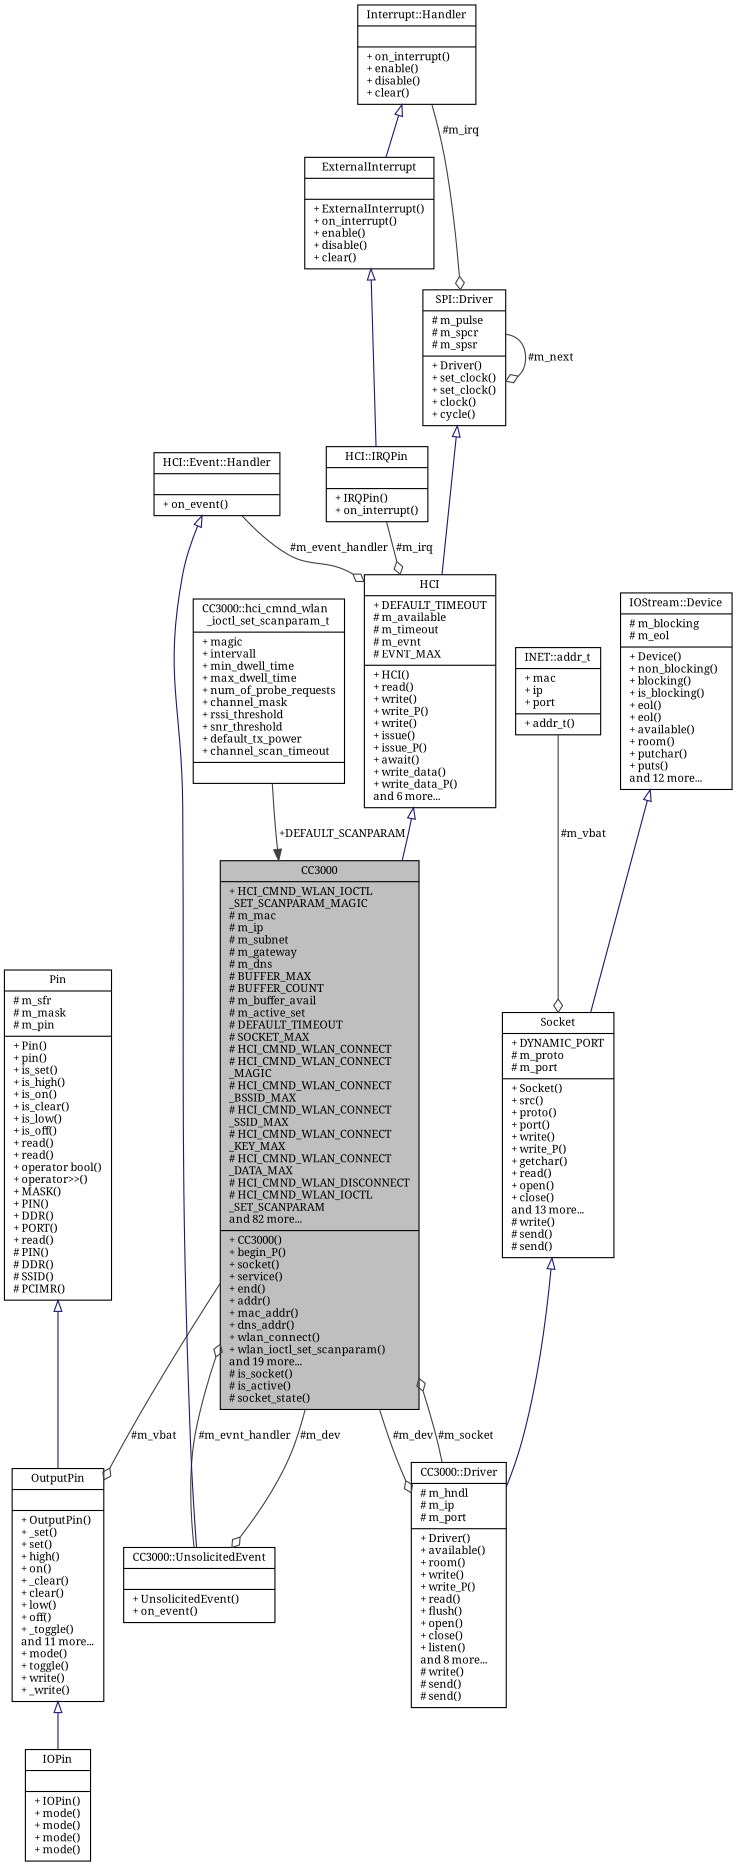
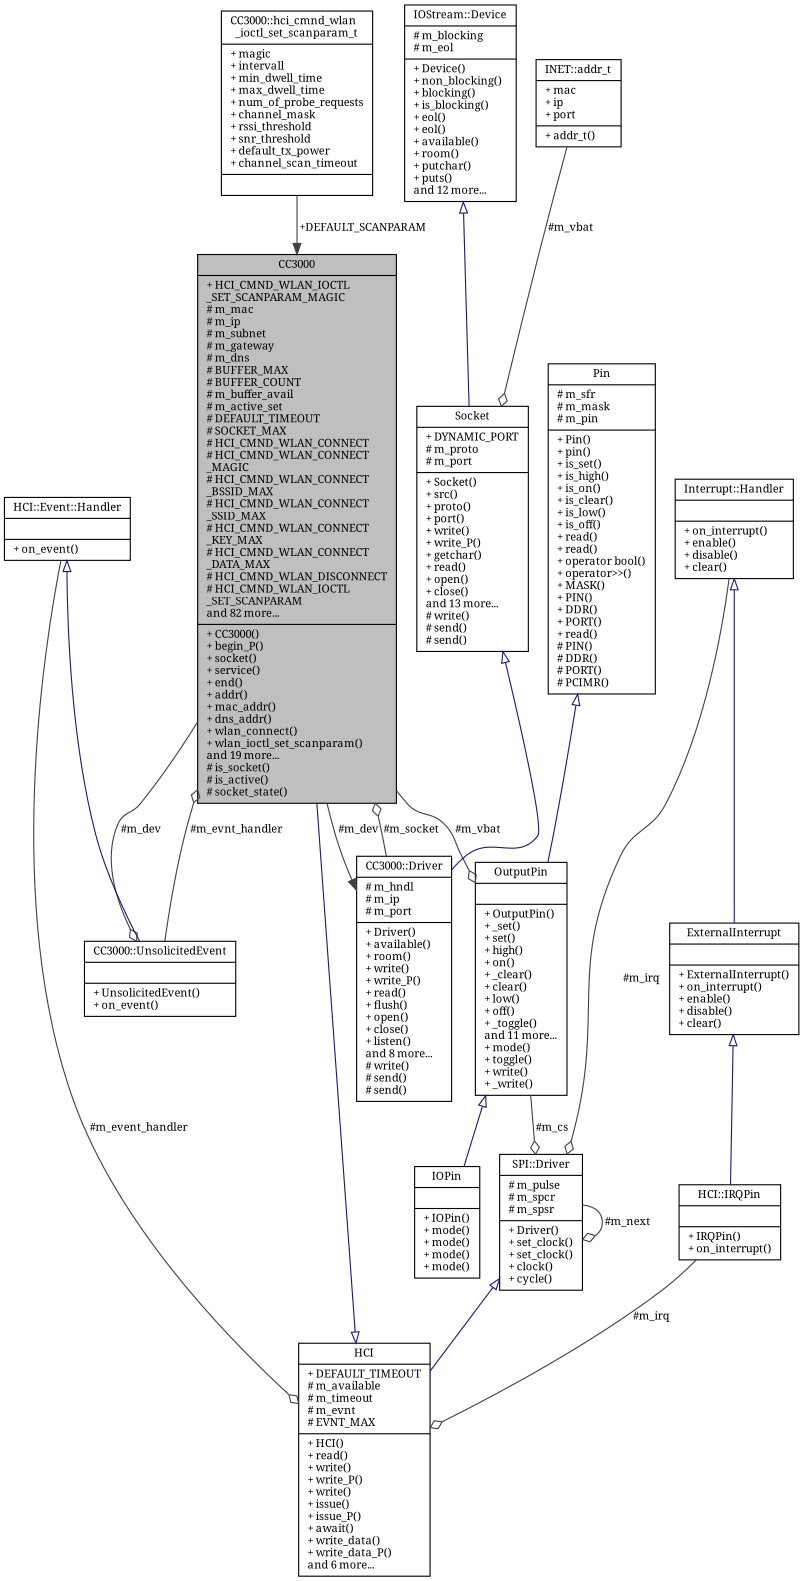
edge "OutputPin" -> "SPI::Driver": added, label "#m_cs"
node "Pin": text "# SSID()" -> "# PORT()"
edge "CC3000" -> "CC3000::Driver": arrowhead odiamond -> normal
